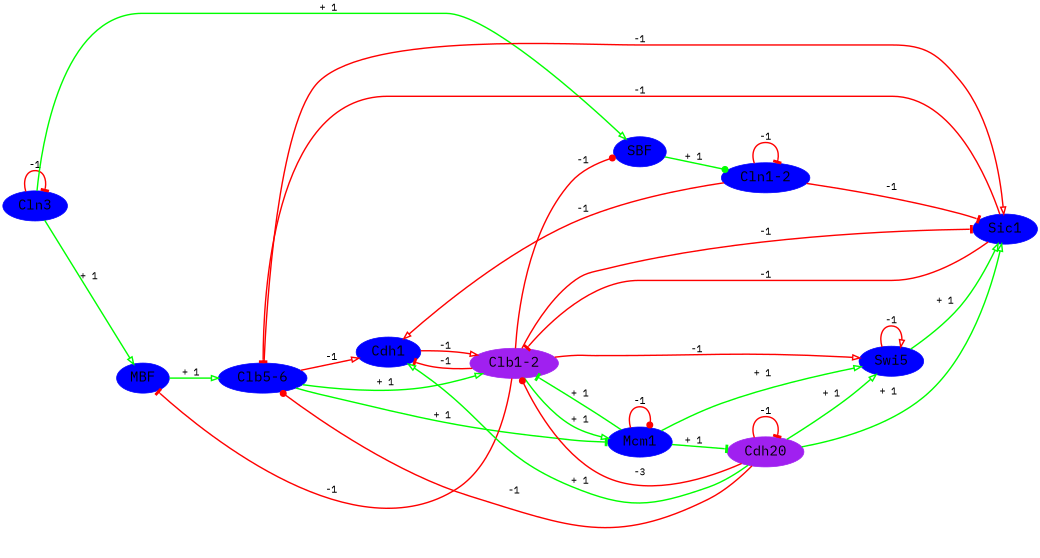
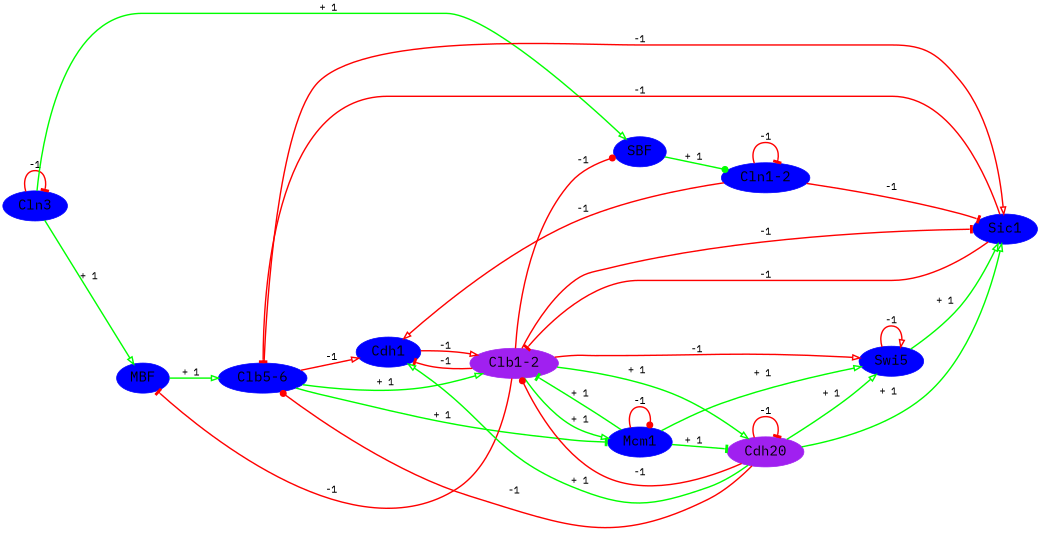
edge "Clb1-2" -> "Cdh20": added, label "+ 1"
edge "Cdh20" -> "Clb1-2": label " -3 " -> " -1 "
